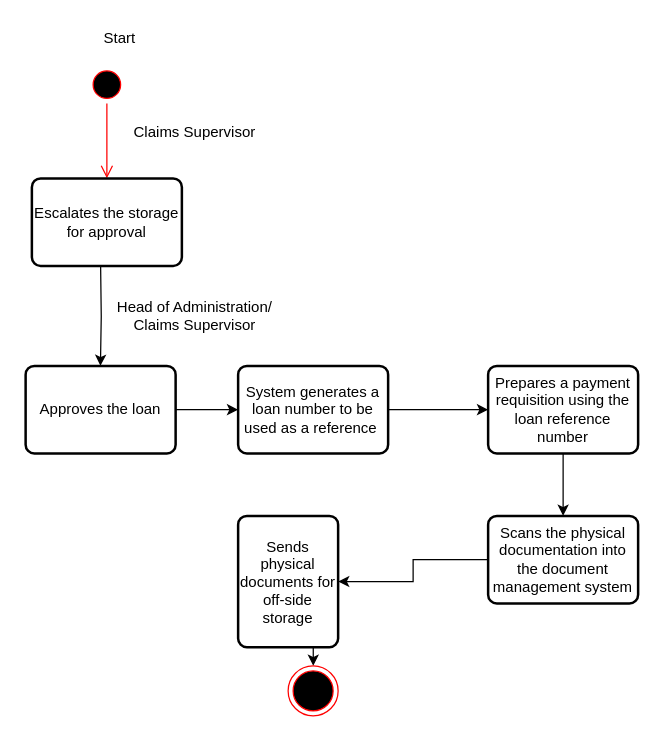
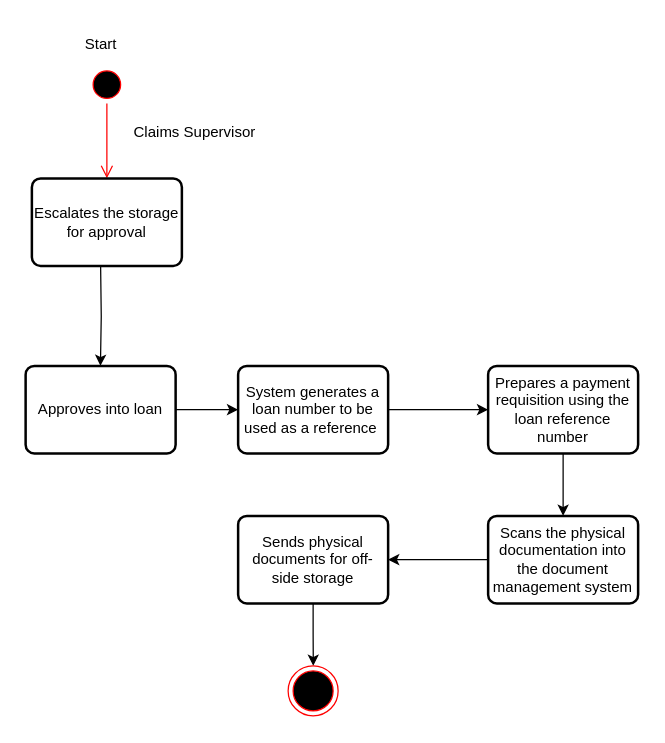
node "Start": moved (119, 38) -> (101, 44)
node "Head of Administration/ Claims Supervisor": removed
node "Approves the loan": label "Approves the loan" -> "Approves into loan"
node "Sends physical documents for off-side storage": size 100x131 -> 150x88
